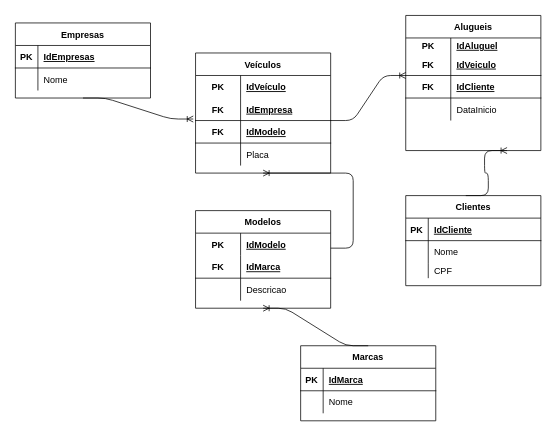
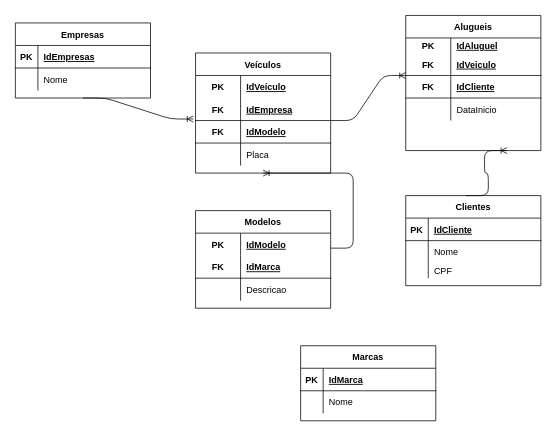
edge "Marcas" -> "Modelos": removed
